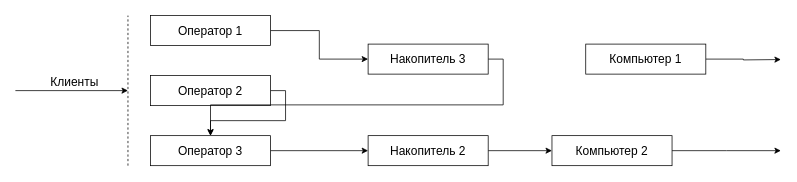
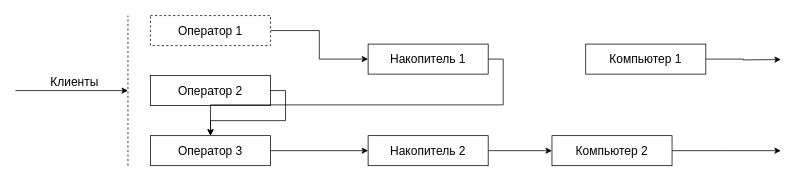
node "Оператор 1": style solid -> dashed
node "Накопитель 3": label "Накопитель 3" -> "Накопитель 1"
